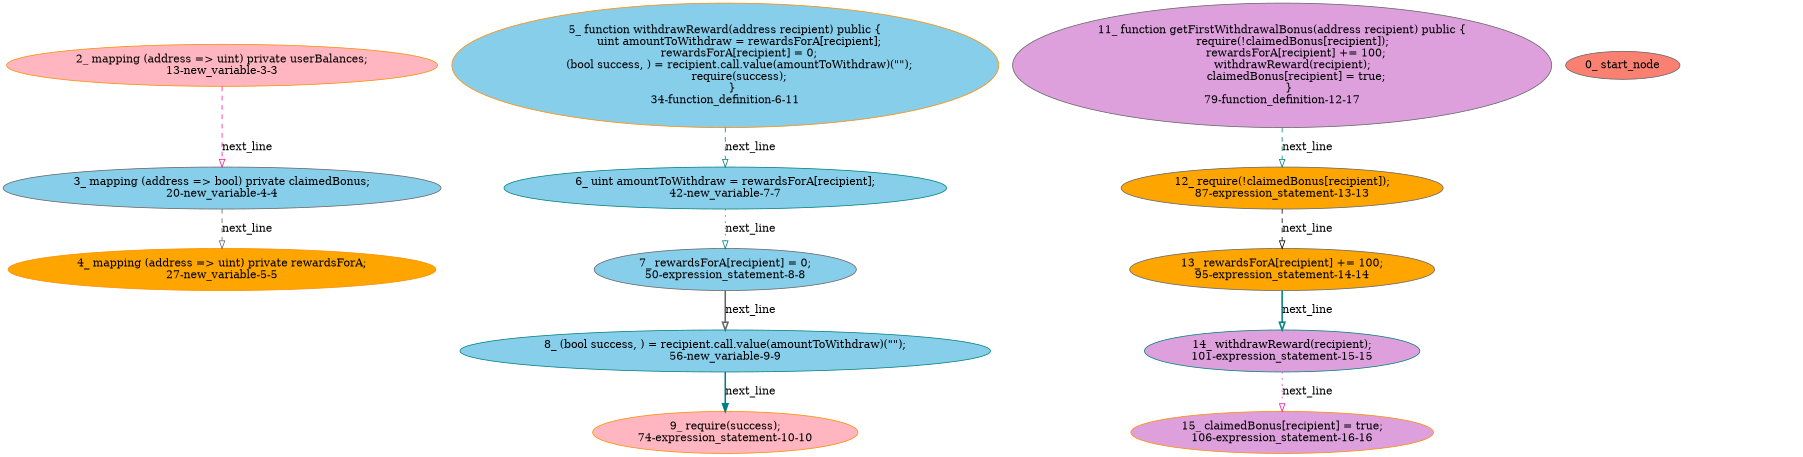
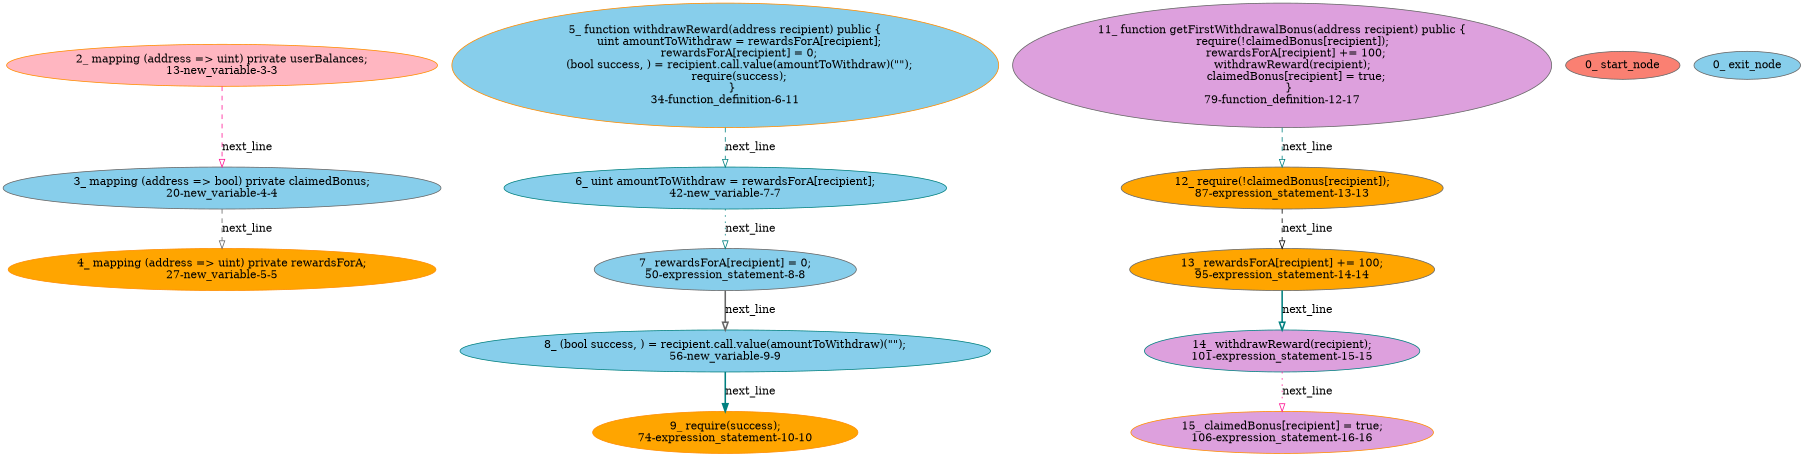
node "0_ exit_node": added
node "9_ require(success); 74-expression_statement-10-10": fillcolor lightpink -> orange
